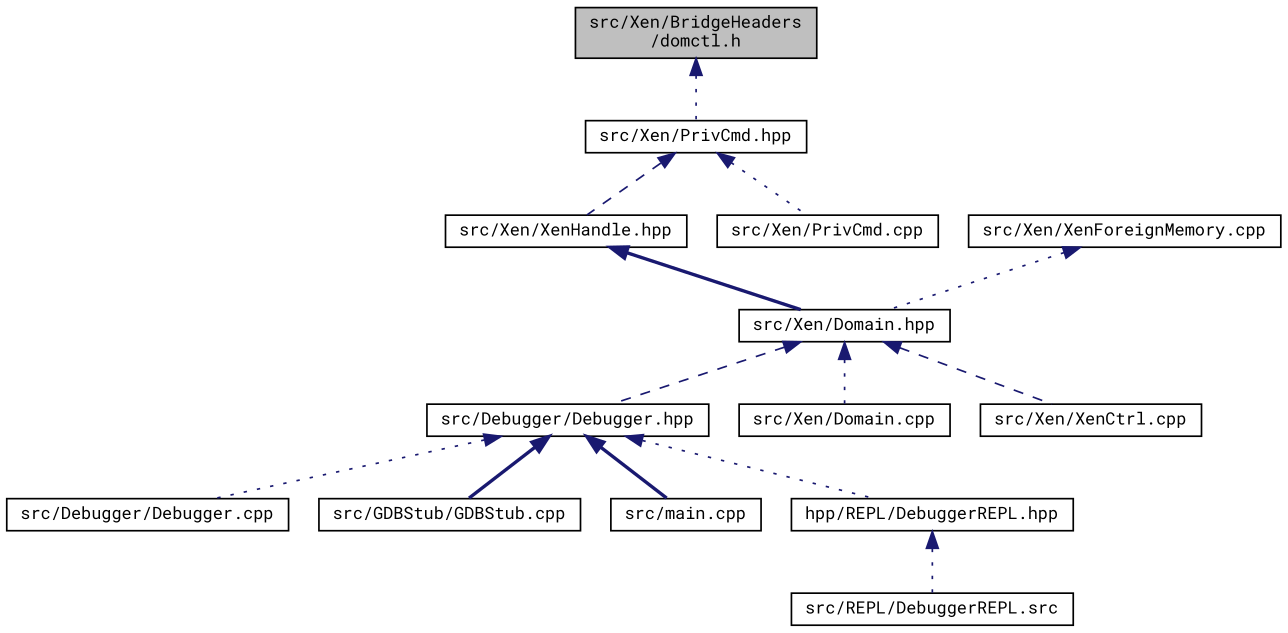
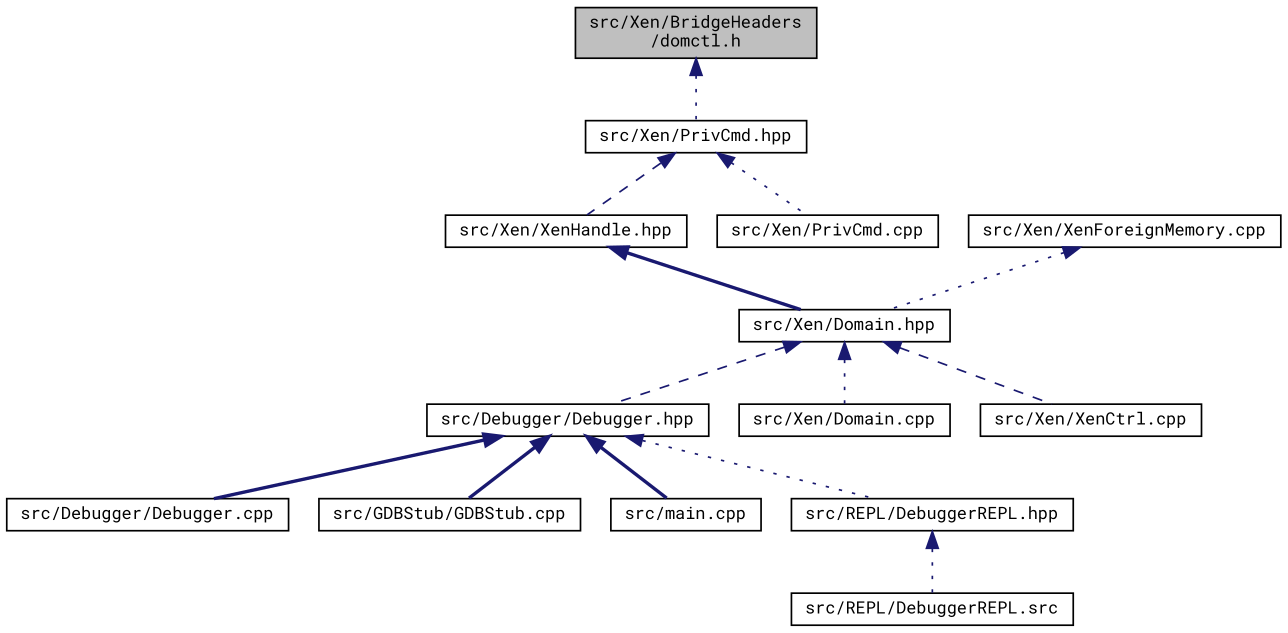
edge "src/Debugger/Debugger.cpp" -> "src/Debugger/Debugger.hpp": style dotted -> bold
node "hpp/REPL/DebuggerREPL.hpp": label "hpp/REPL/DebuggerREPL.hpp" -> "src/REPL/DebuggerREPL.hpp"
